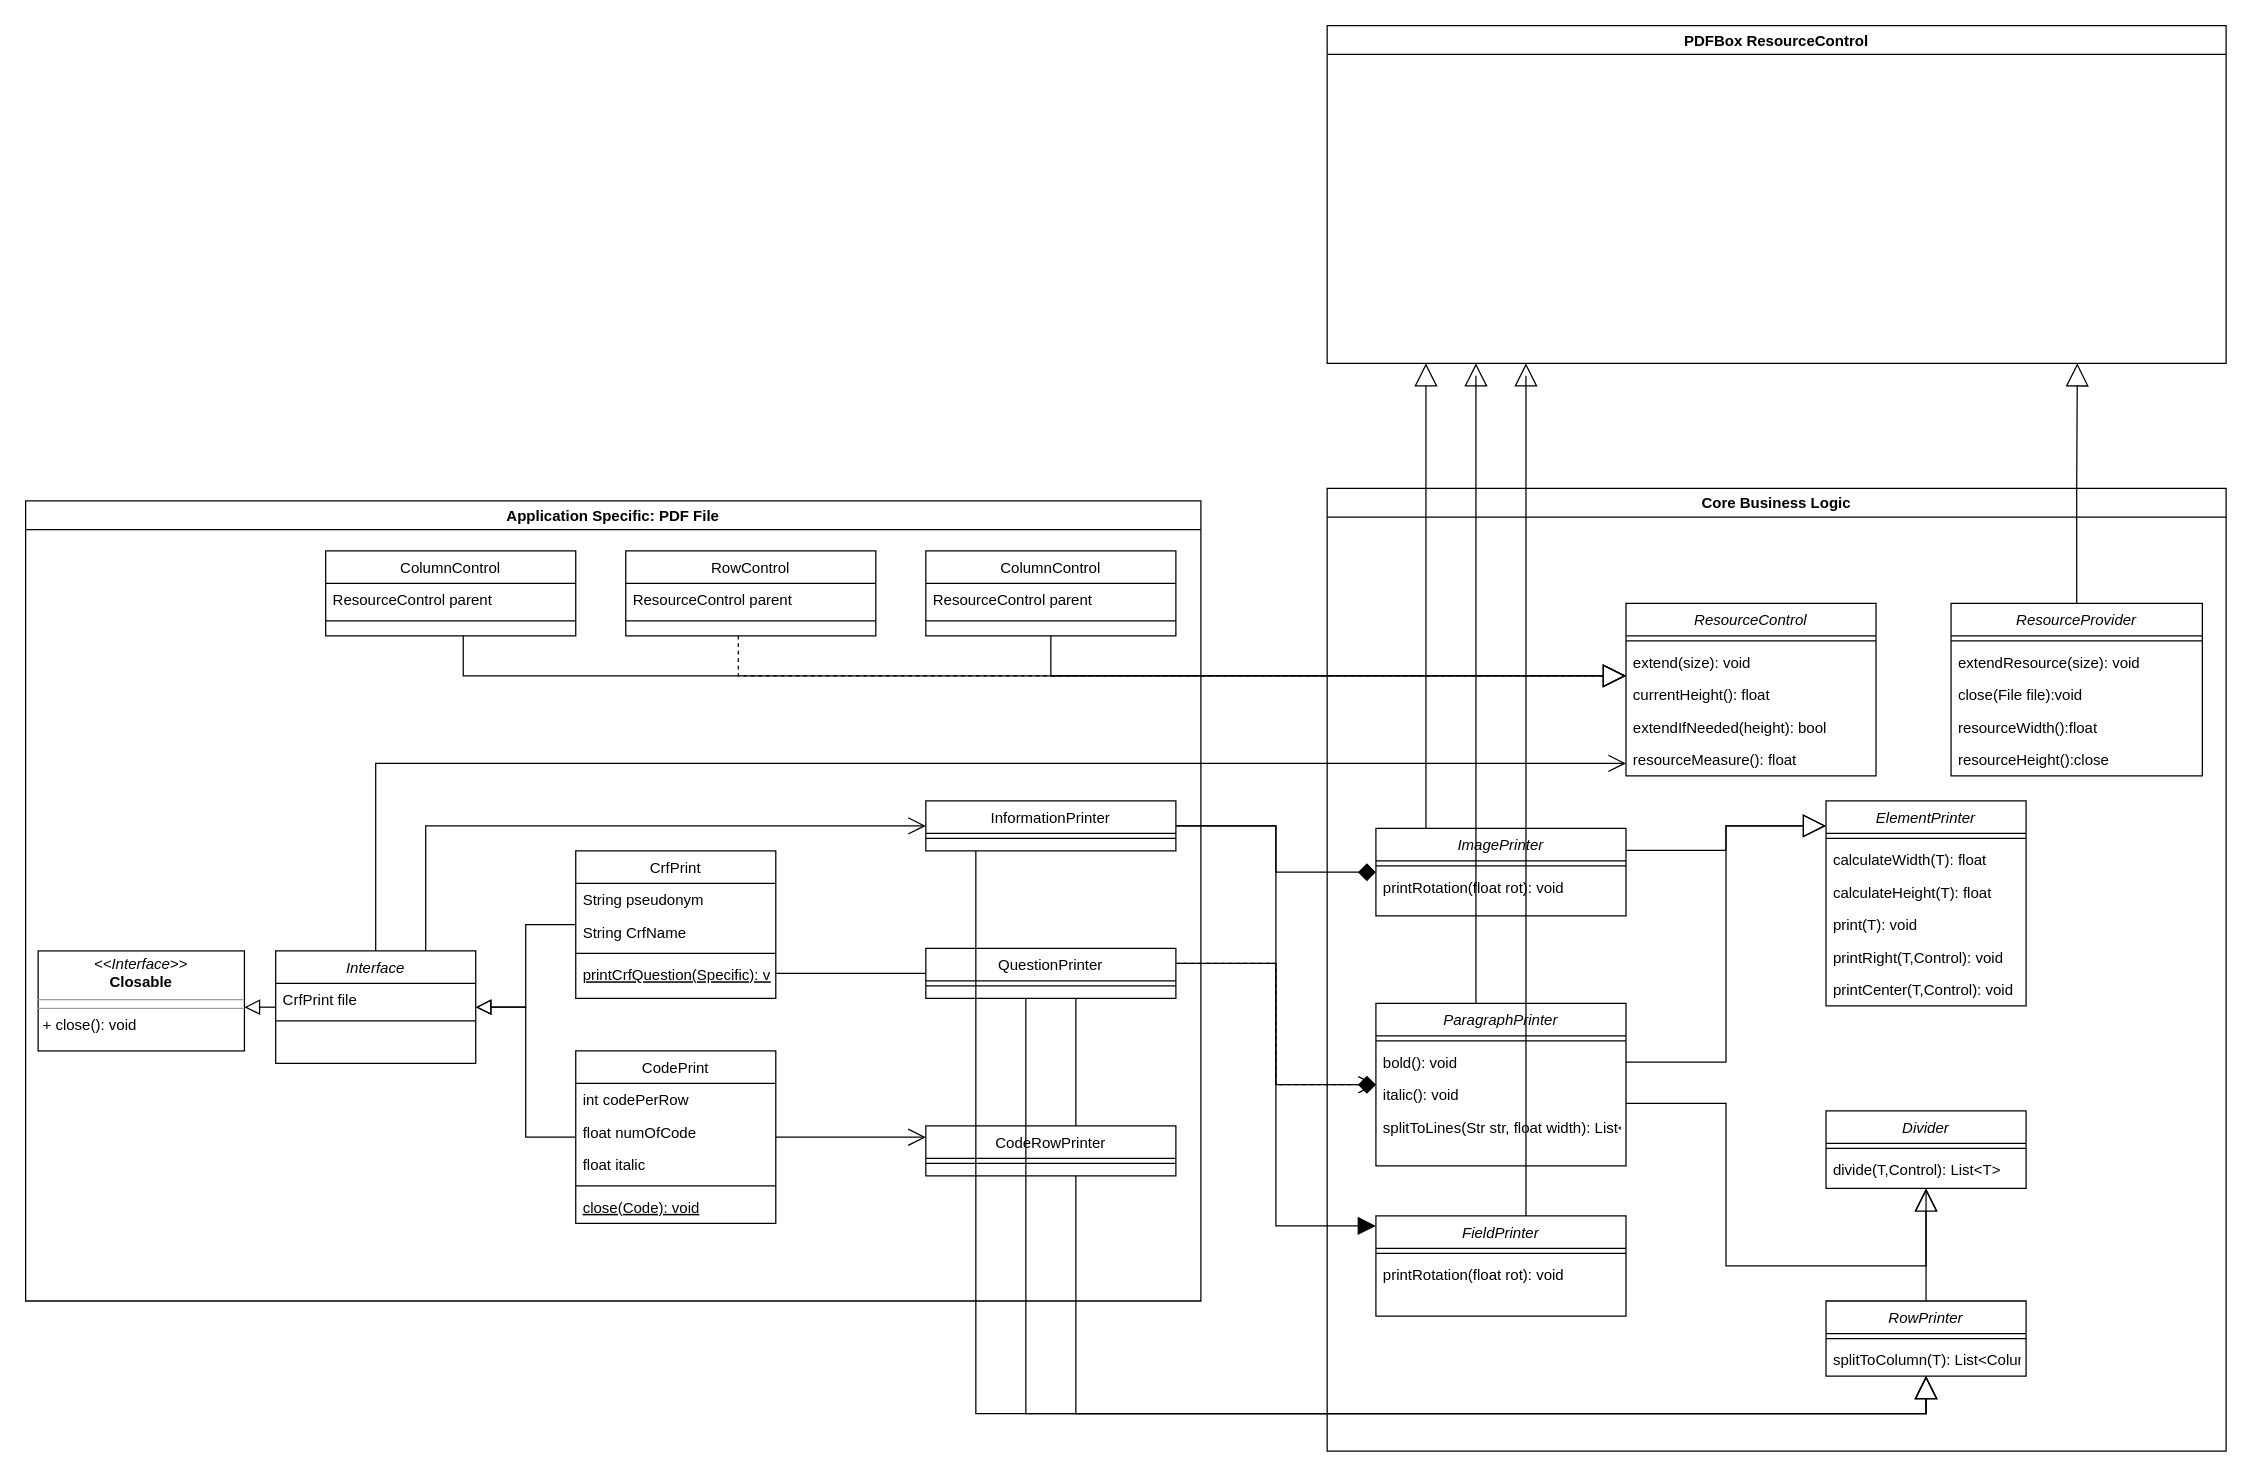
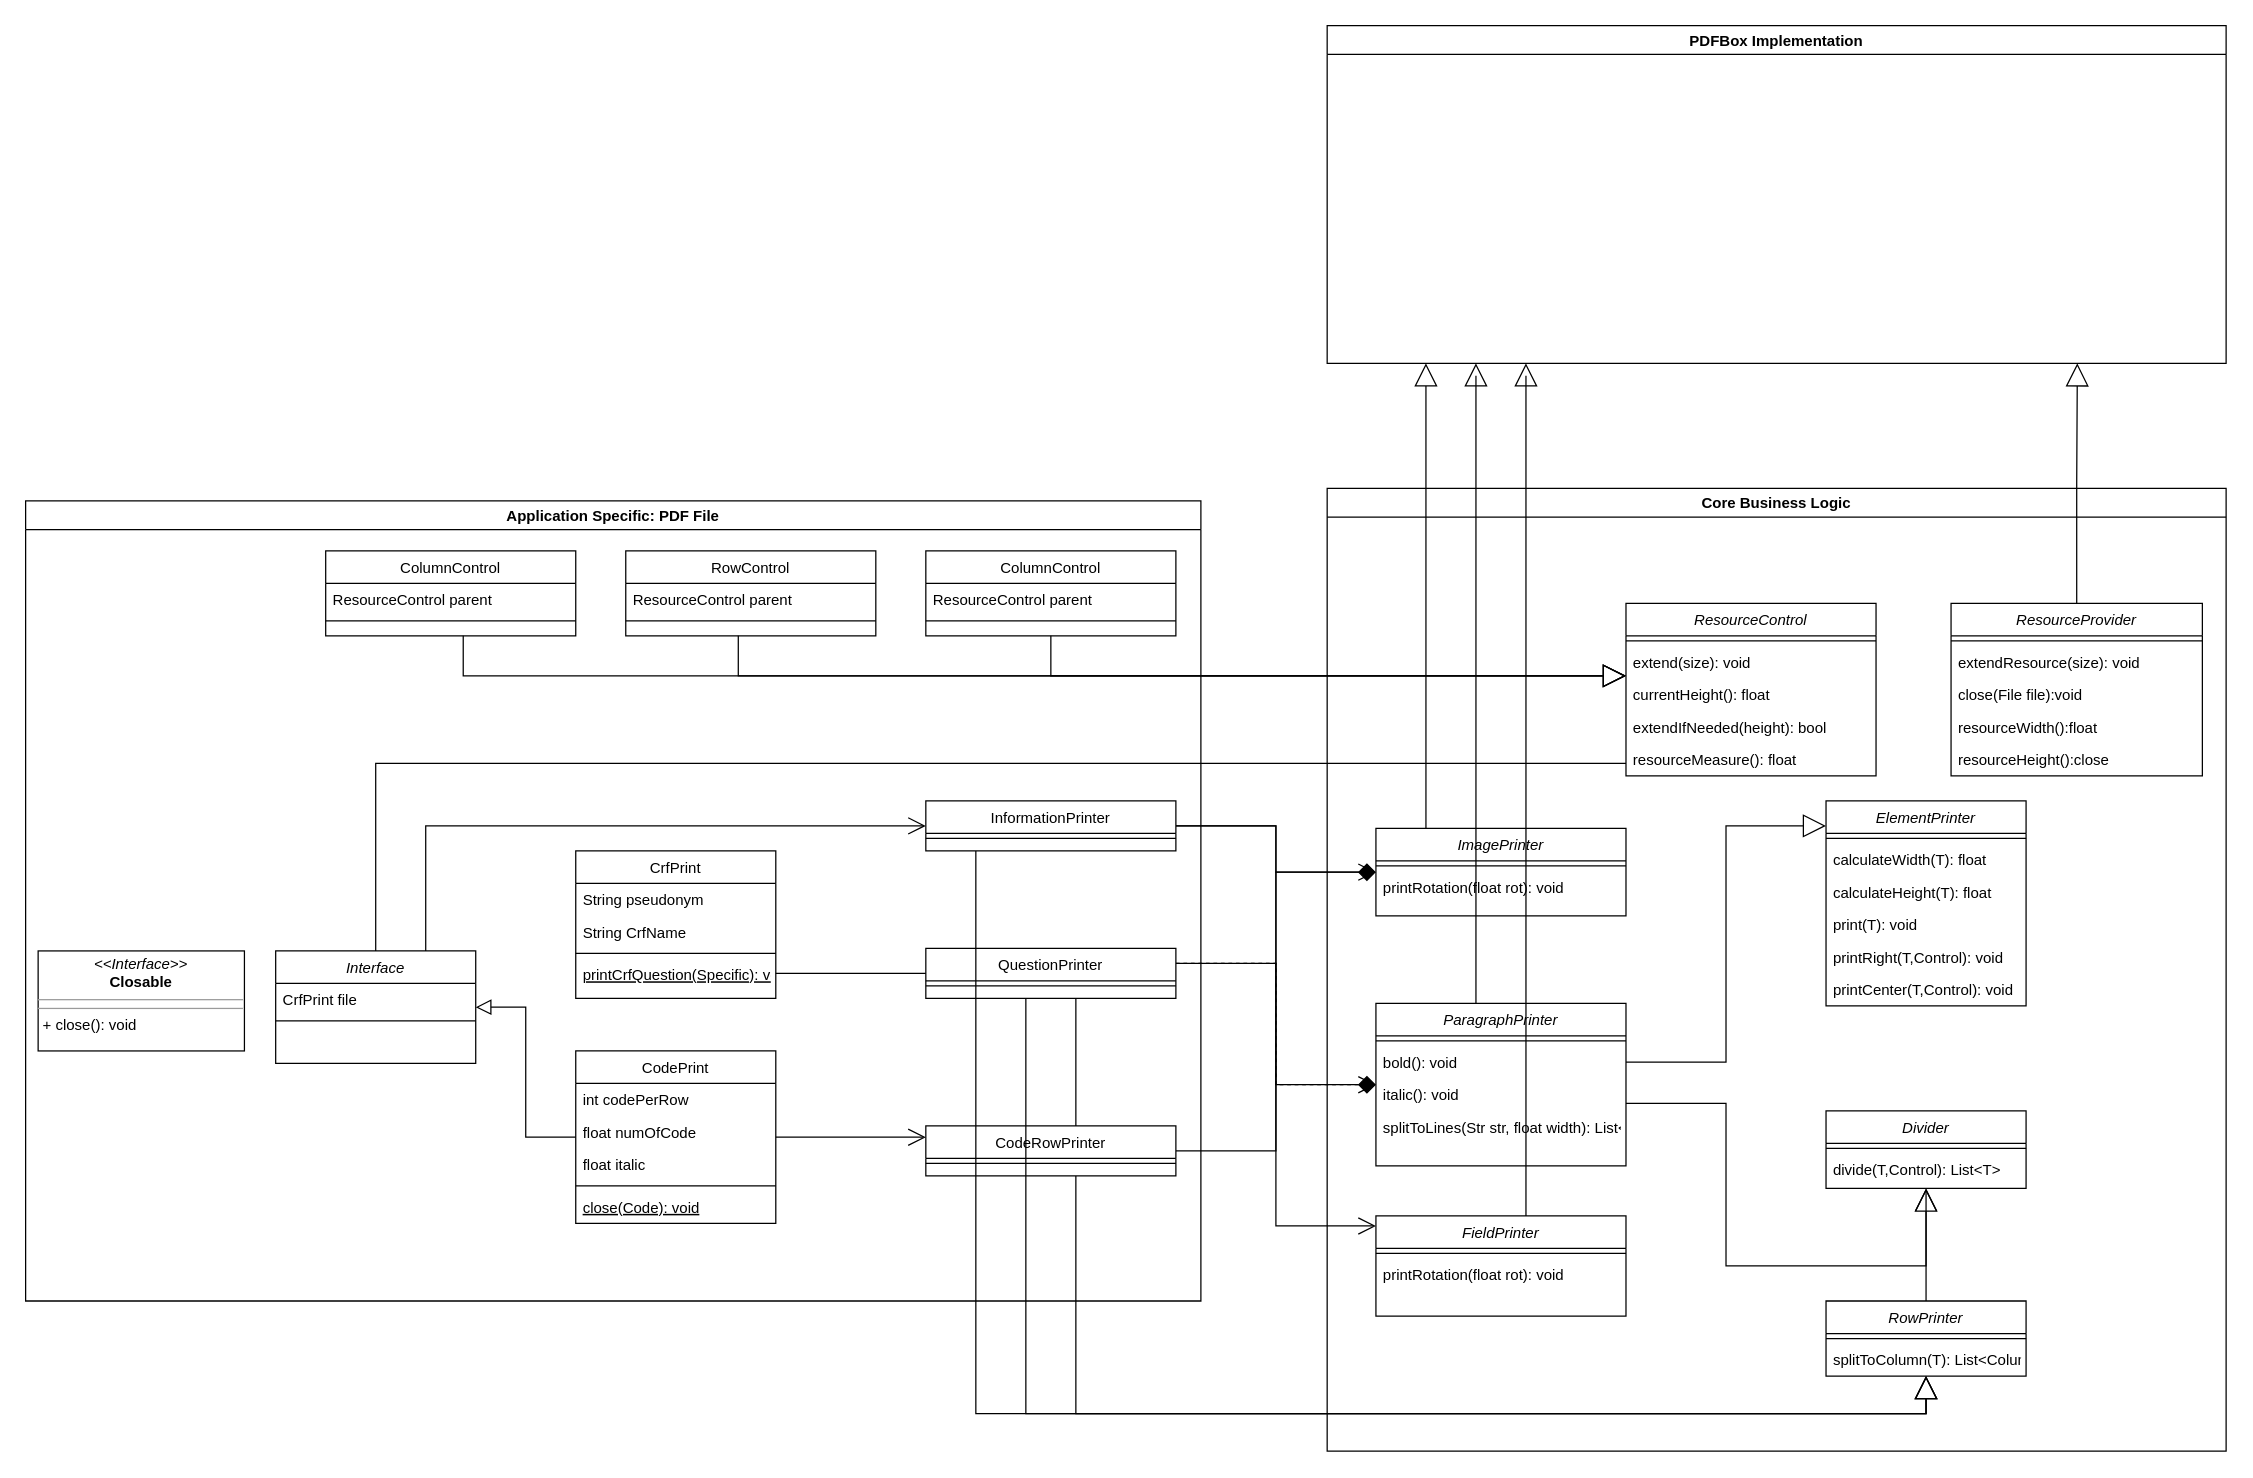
node "PDFBox ResourceControl": label "PDFBox ResourceControl" -> "PDFBox Implementation"
edge "RowControl" -> "ResourceControl": style dashed -> solid
edge "Interface" -> "ResourceControl": arrowhead open -> none
edge "ImagePrinter" -> "ElementPrinter": removed
edge "CrfPrint" -> "Interface": removed
edge "Interface" -> "<<Interface>> Closable + close(): void": removed
edge "CodeRowPrinter" -> "ImagePrinter": added
edge "QuestionPrinter" -> "FieldPrinter": arrowhead block -> open
